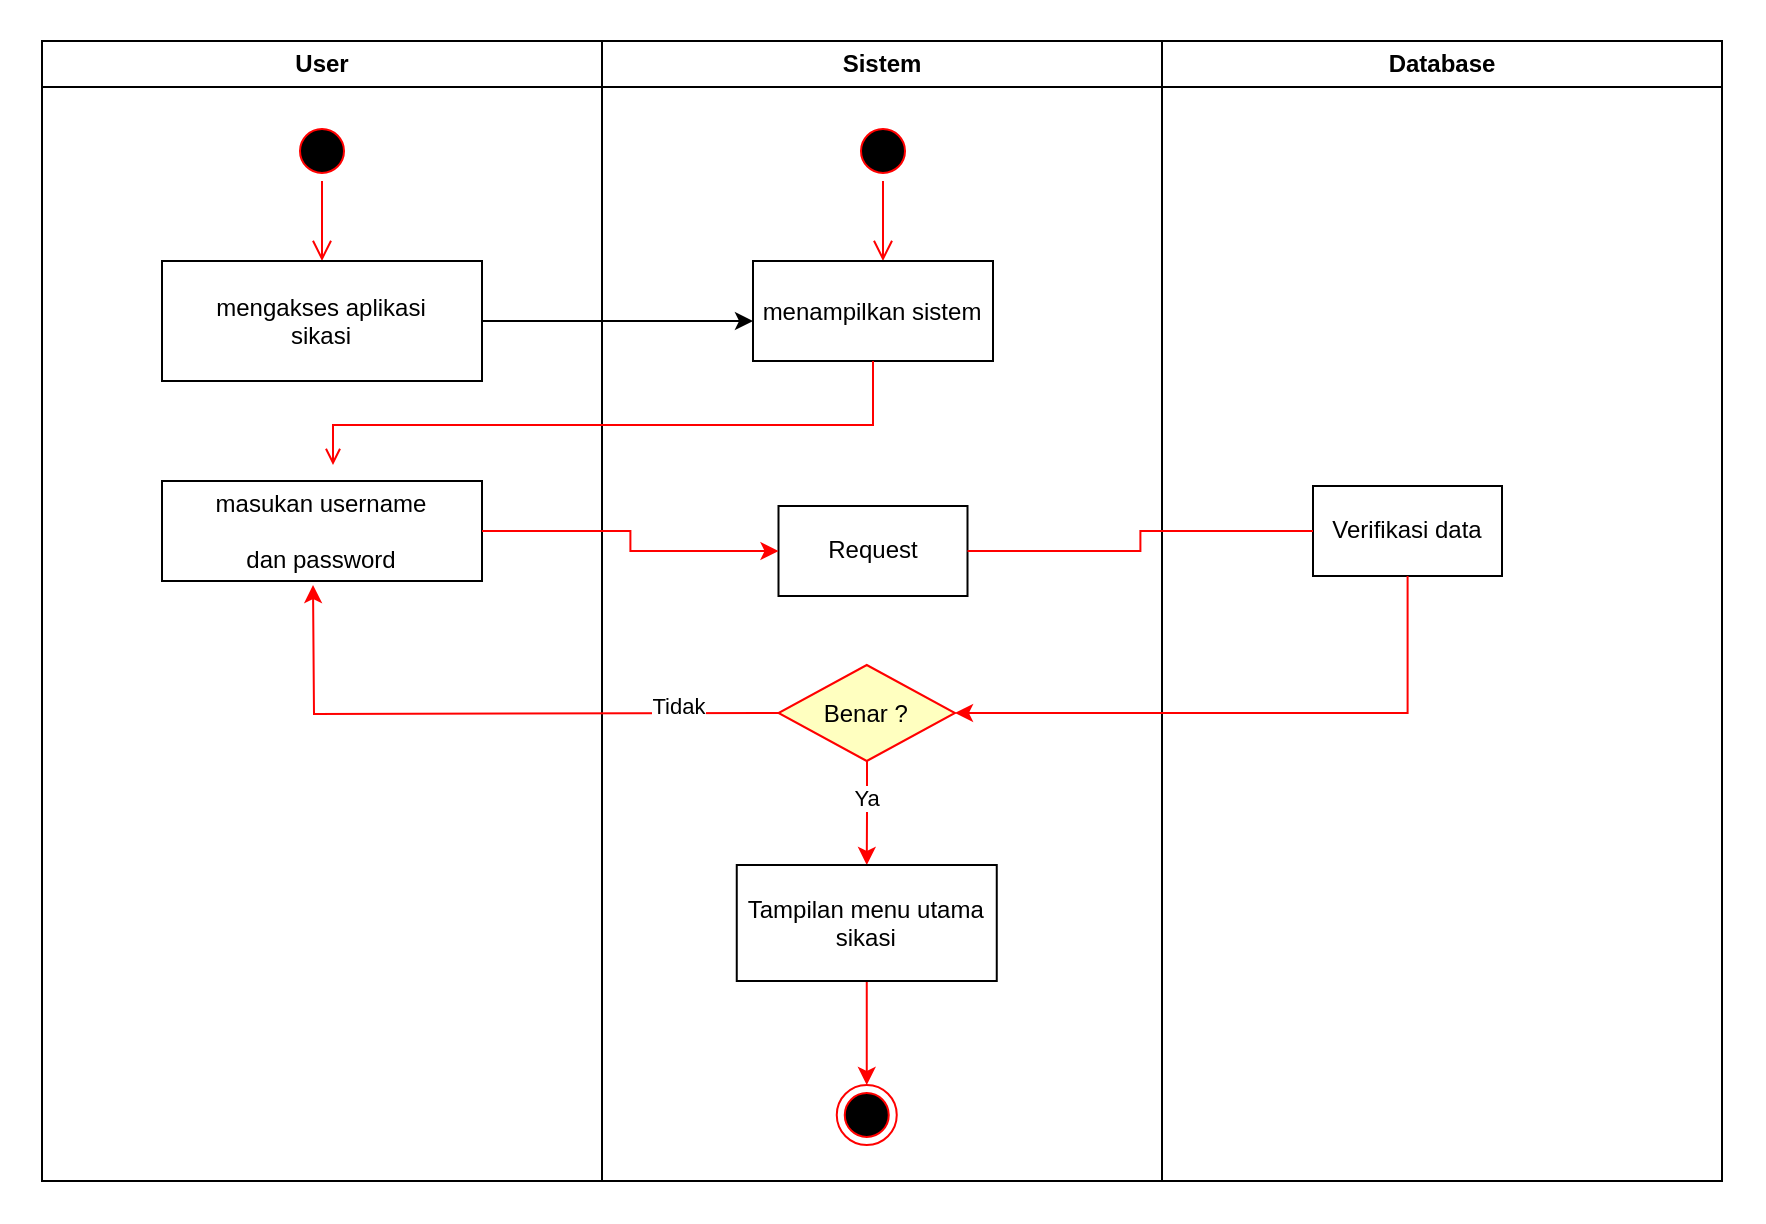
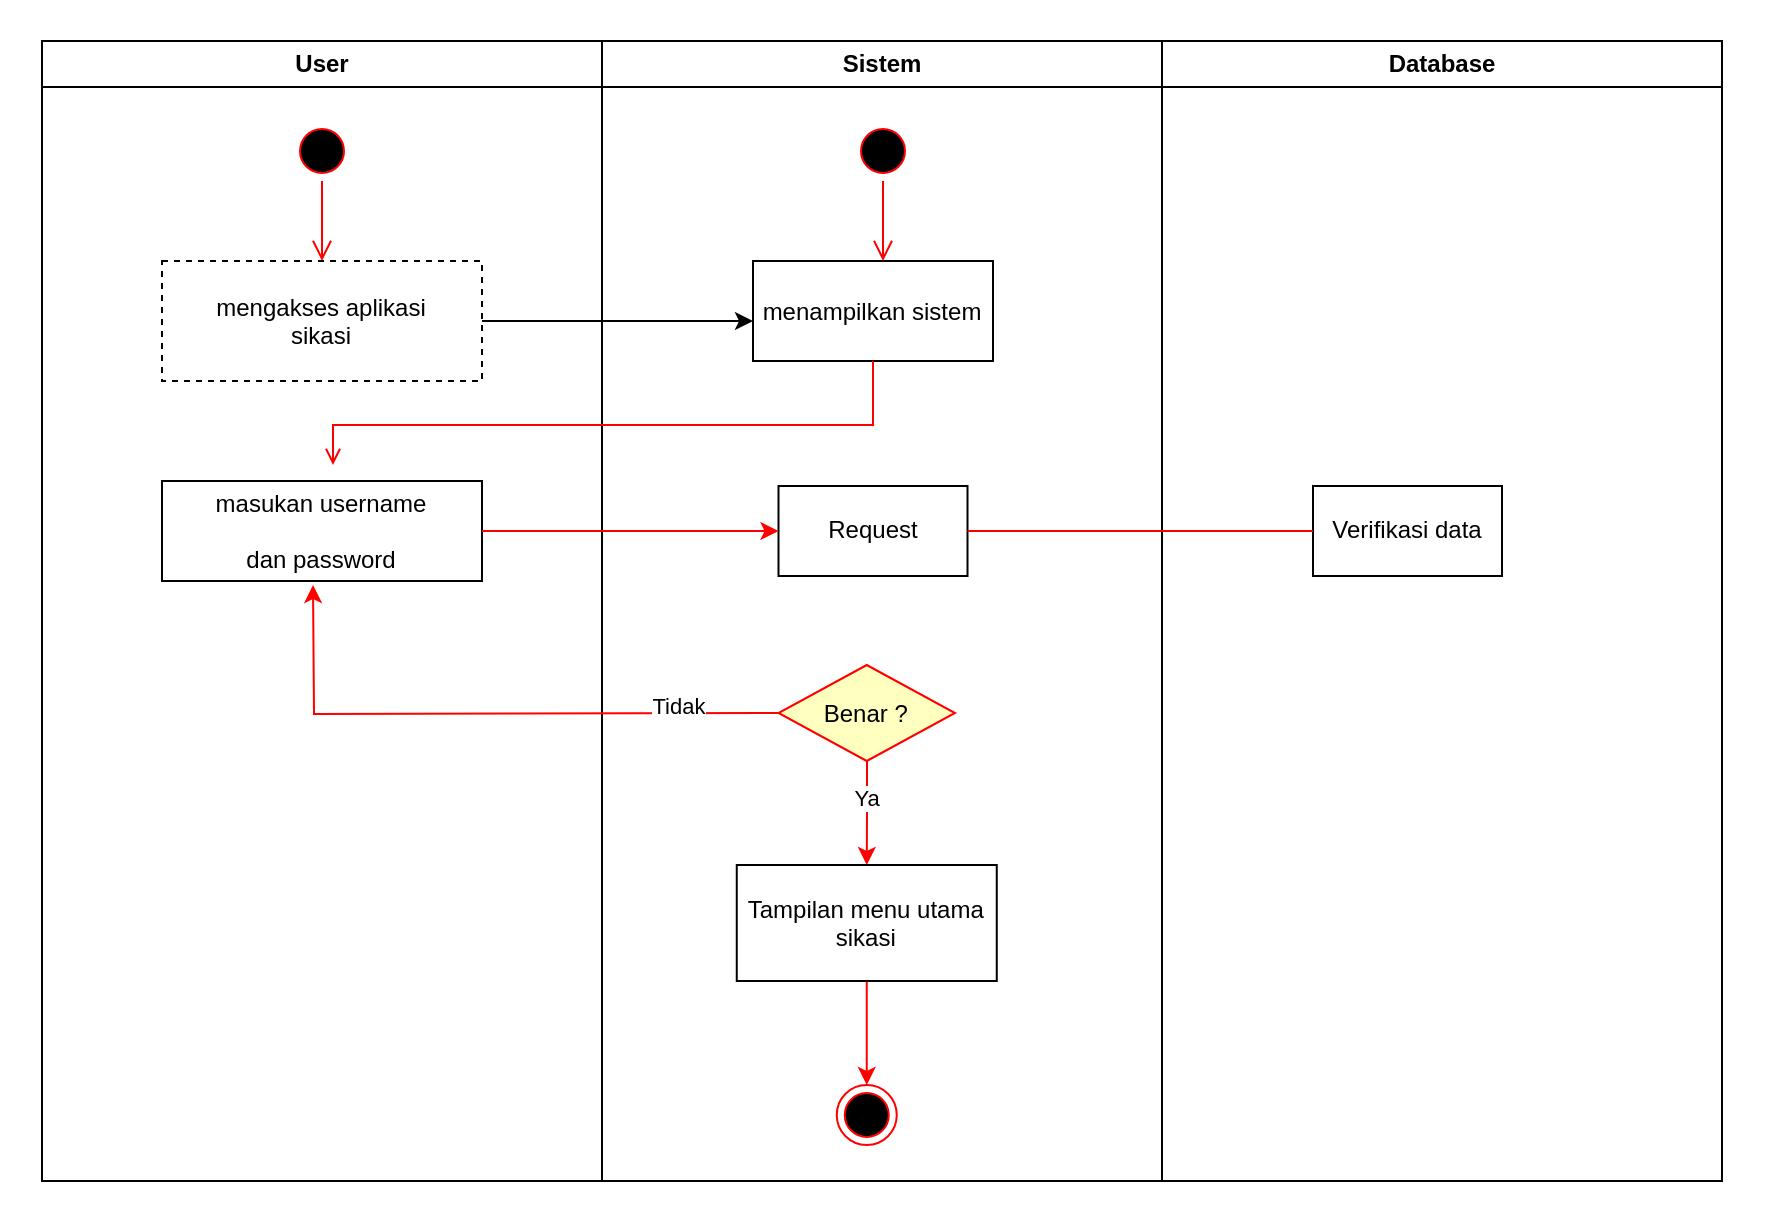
node "mengakses aplikasi sikasi": style solid -> dashed
node "Request": moved (873, 551) -> (873, 531)
edge "Verifikasi data" -> "Benar ?": removed
